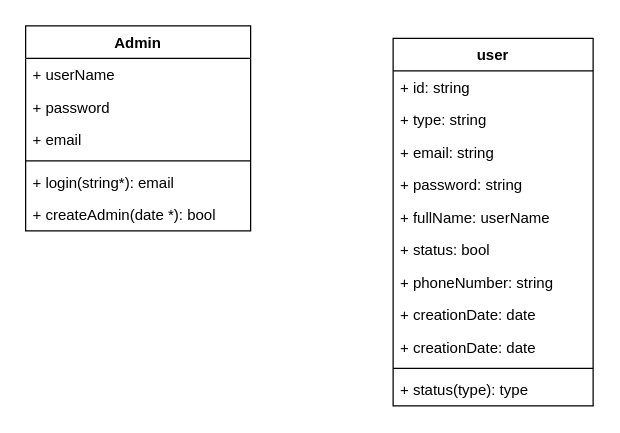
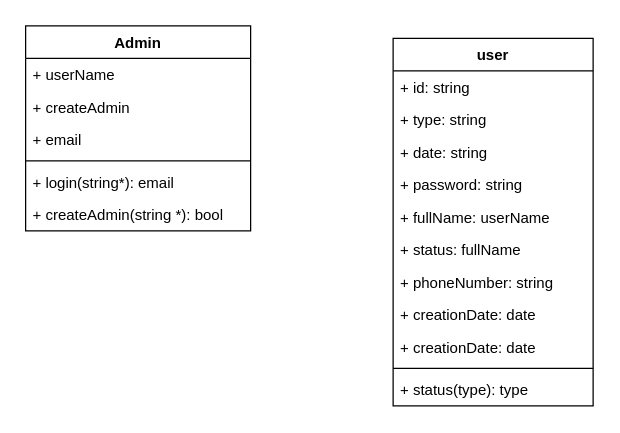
node "+ password": label "+ password" -> "+ createAdmin"
node "+ email: string": label "+ email: string" -> "+ date: string"
node "+ createAdmin(date *): bool": label "+ createAdmin(date *): bool" -> "+ createAdmin(string *): bool"
node "+ status: bool": label "+ status: bool" -> "+ status: fullName"
